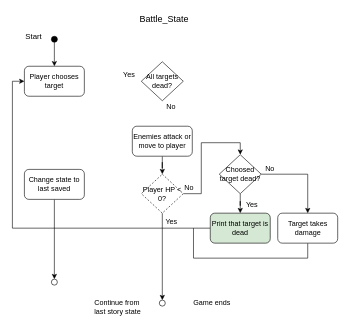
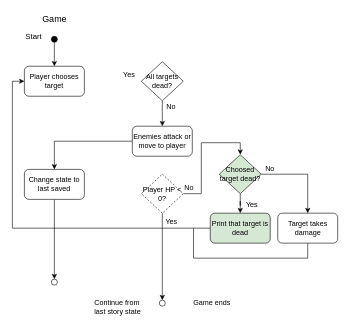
node "Game": added
node "Battle_State": removed
edge "All targets dead?" -> "Enemies attack or move to player": added
edge "Enemies attack or move to player" -> "Player HP < 0?": now "Enemies attack or move to player" -> "Change state to last saved"
node "Choosed target dead?": fillcolor #ffffff -> #d5e8d4
